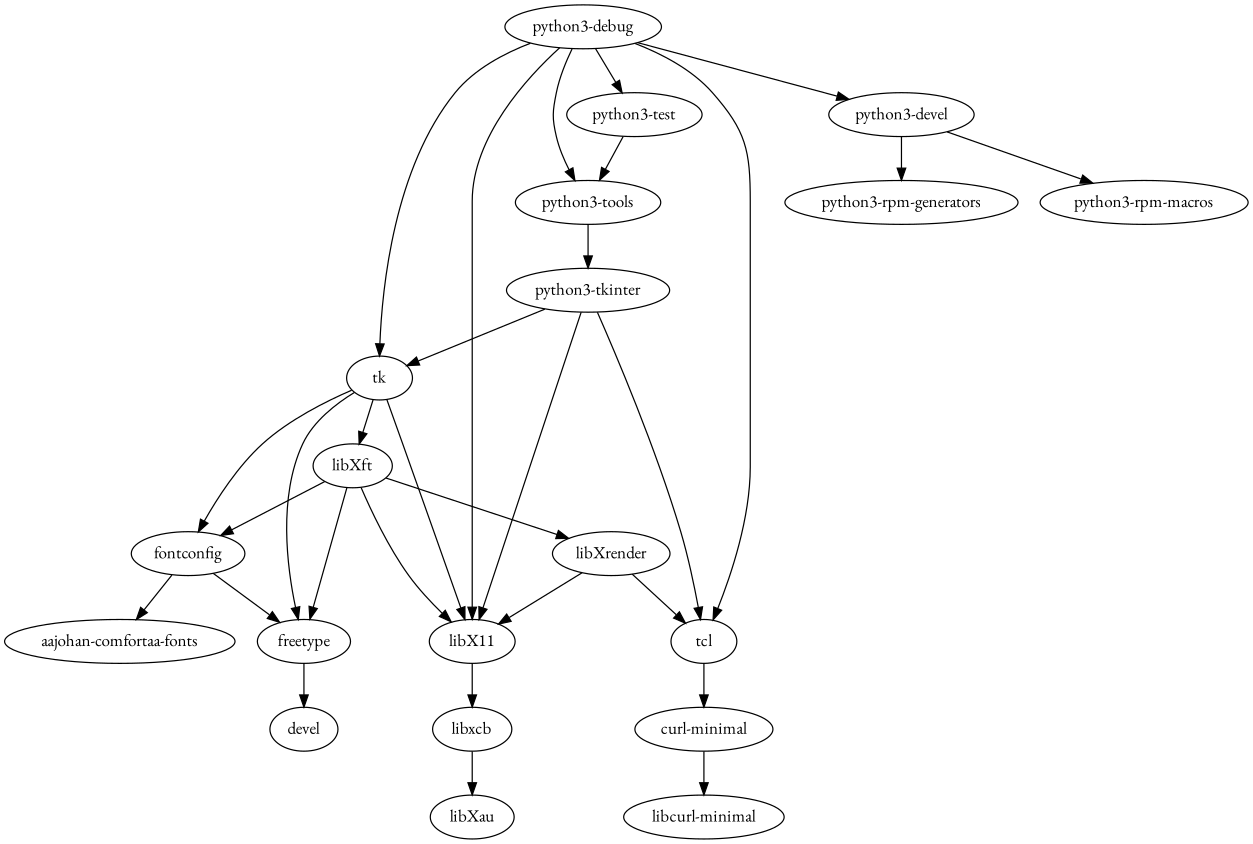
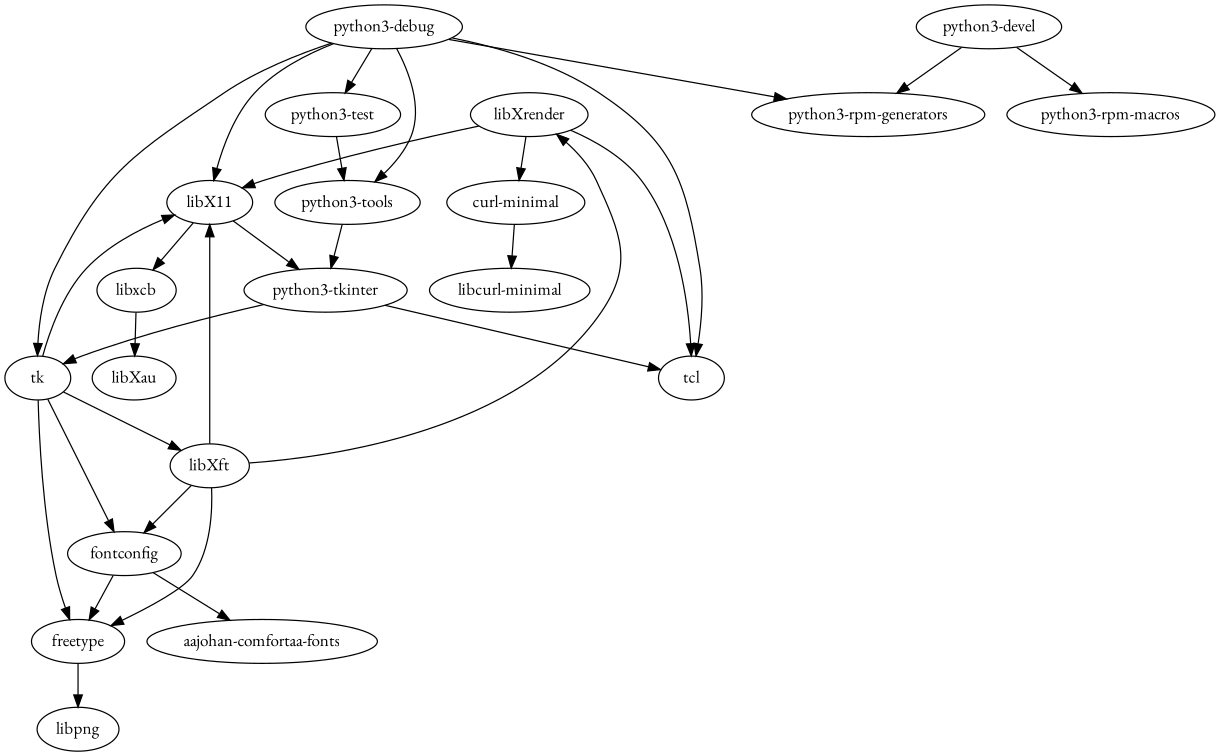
edge "python3-debug" -> "python3-devel": now "python3-debug" -> "python3-rpm-generators"
edge "python3-tkinter" -> "libX11": reversed
edge "tcl" -> "curl-minimal": now "libXrender" -> "curl-minimal"
node "devel": label "devel" -> "libpng"
